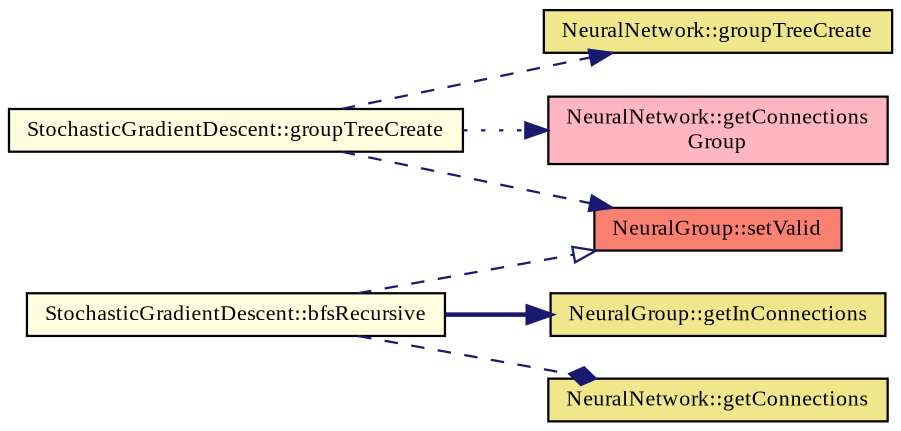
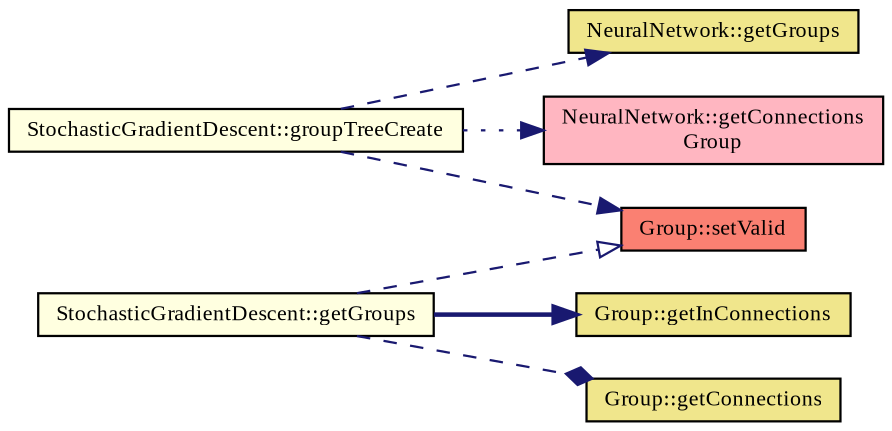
node "NeuralNetwork::groupTreeCreate": label "NeuralNetwork::groupTreeCreate" -> "NeuralNetwork::getGroups"
node "NeuralGroup::setValid": label "NeuralGroup::setValid" -> "Group::setValid"
node "StochasticGradientDescent::bfsRecursive": label "StochasticGradientDescent::bfsRecursive" -> "StochasticGradientDescent::getGroups"
node "NeuralGroup::getInConnections": label "NeuralGroup::getInConnections" -> "Group::getInConnections"
node "NeuralNetwork::getConnections": label "NeuralNetwork::getConnections" -> "Group::getConnections"
